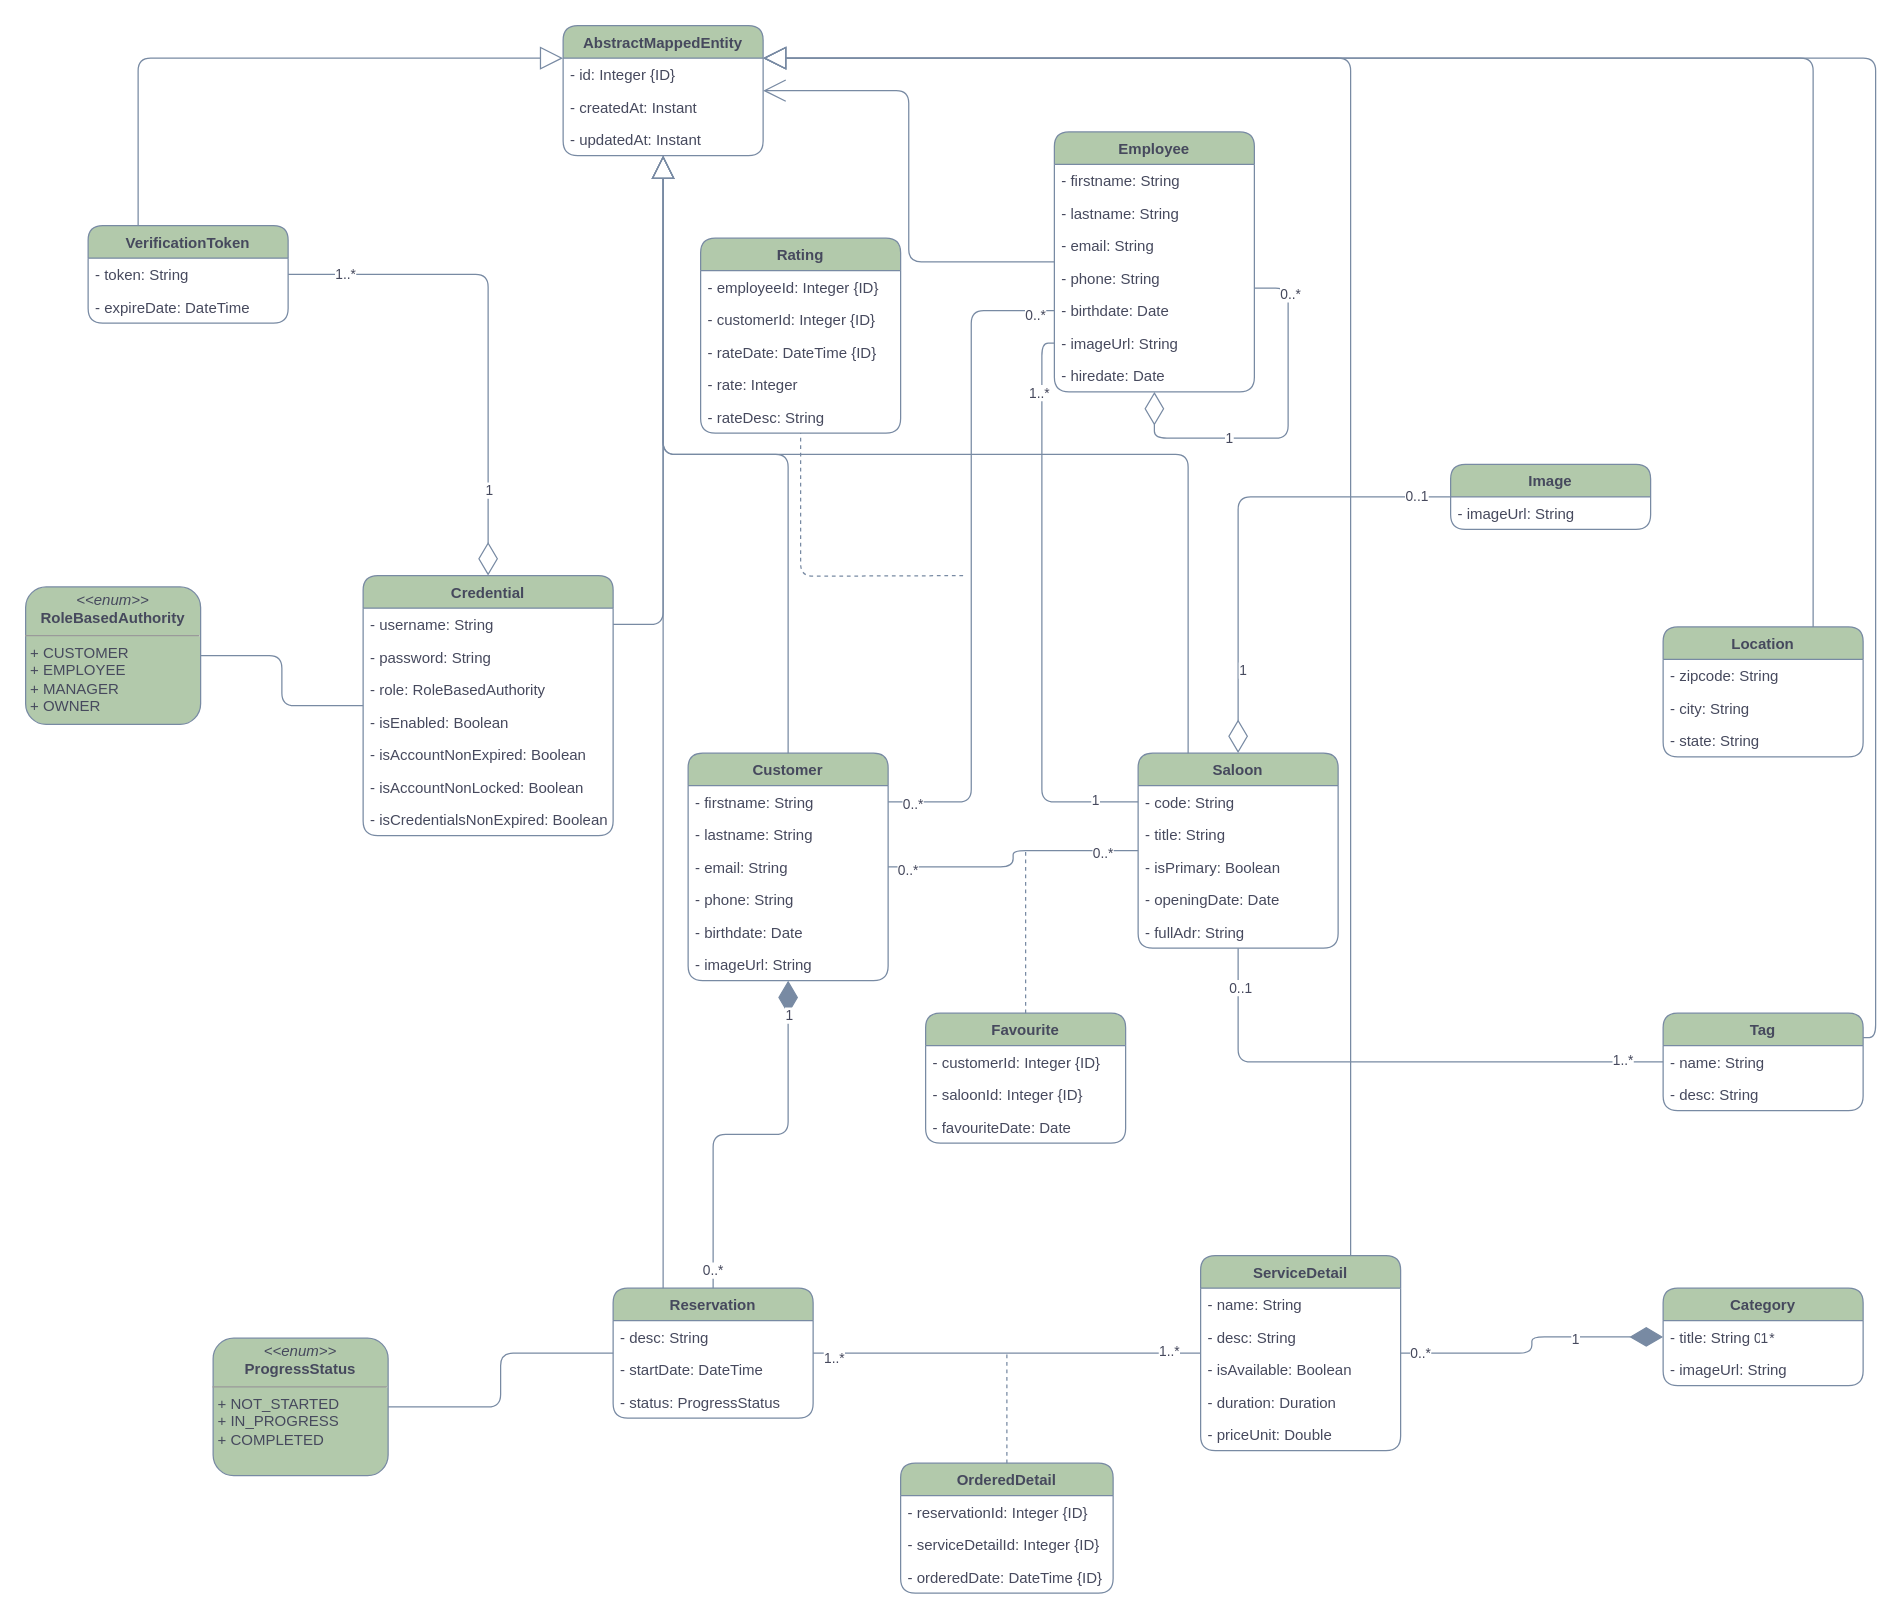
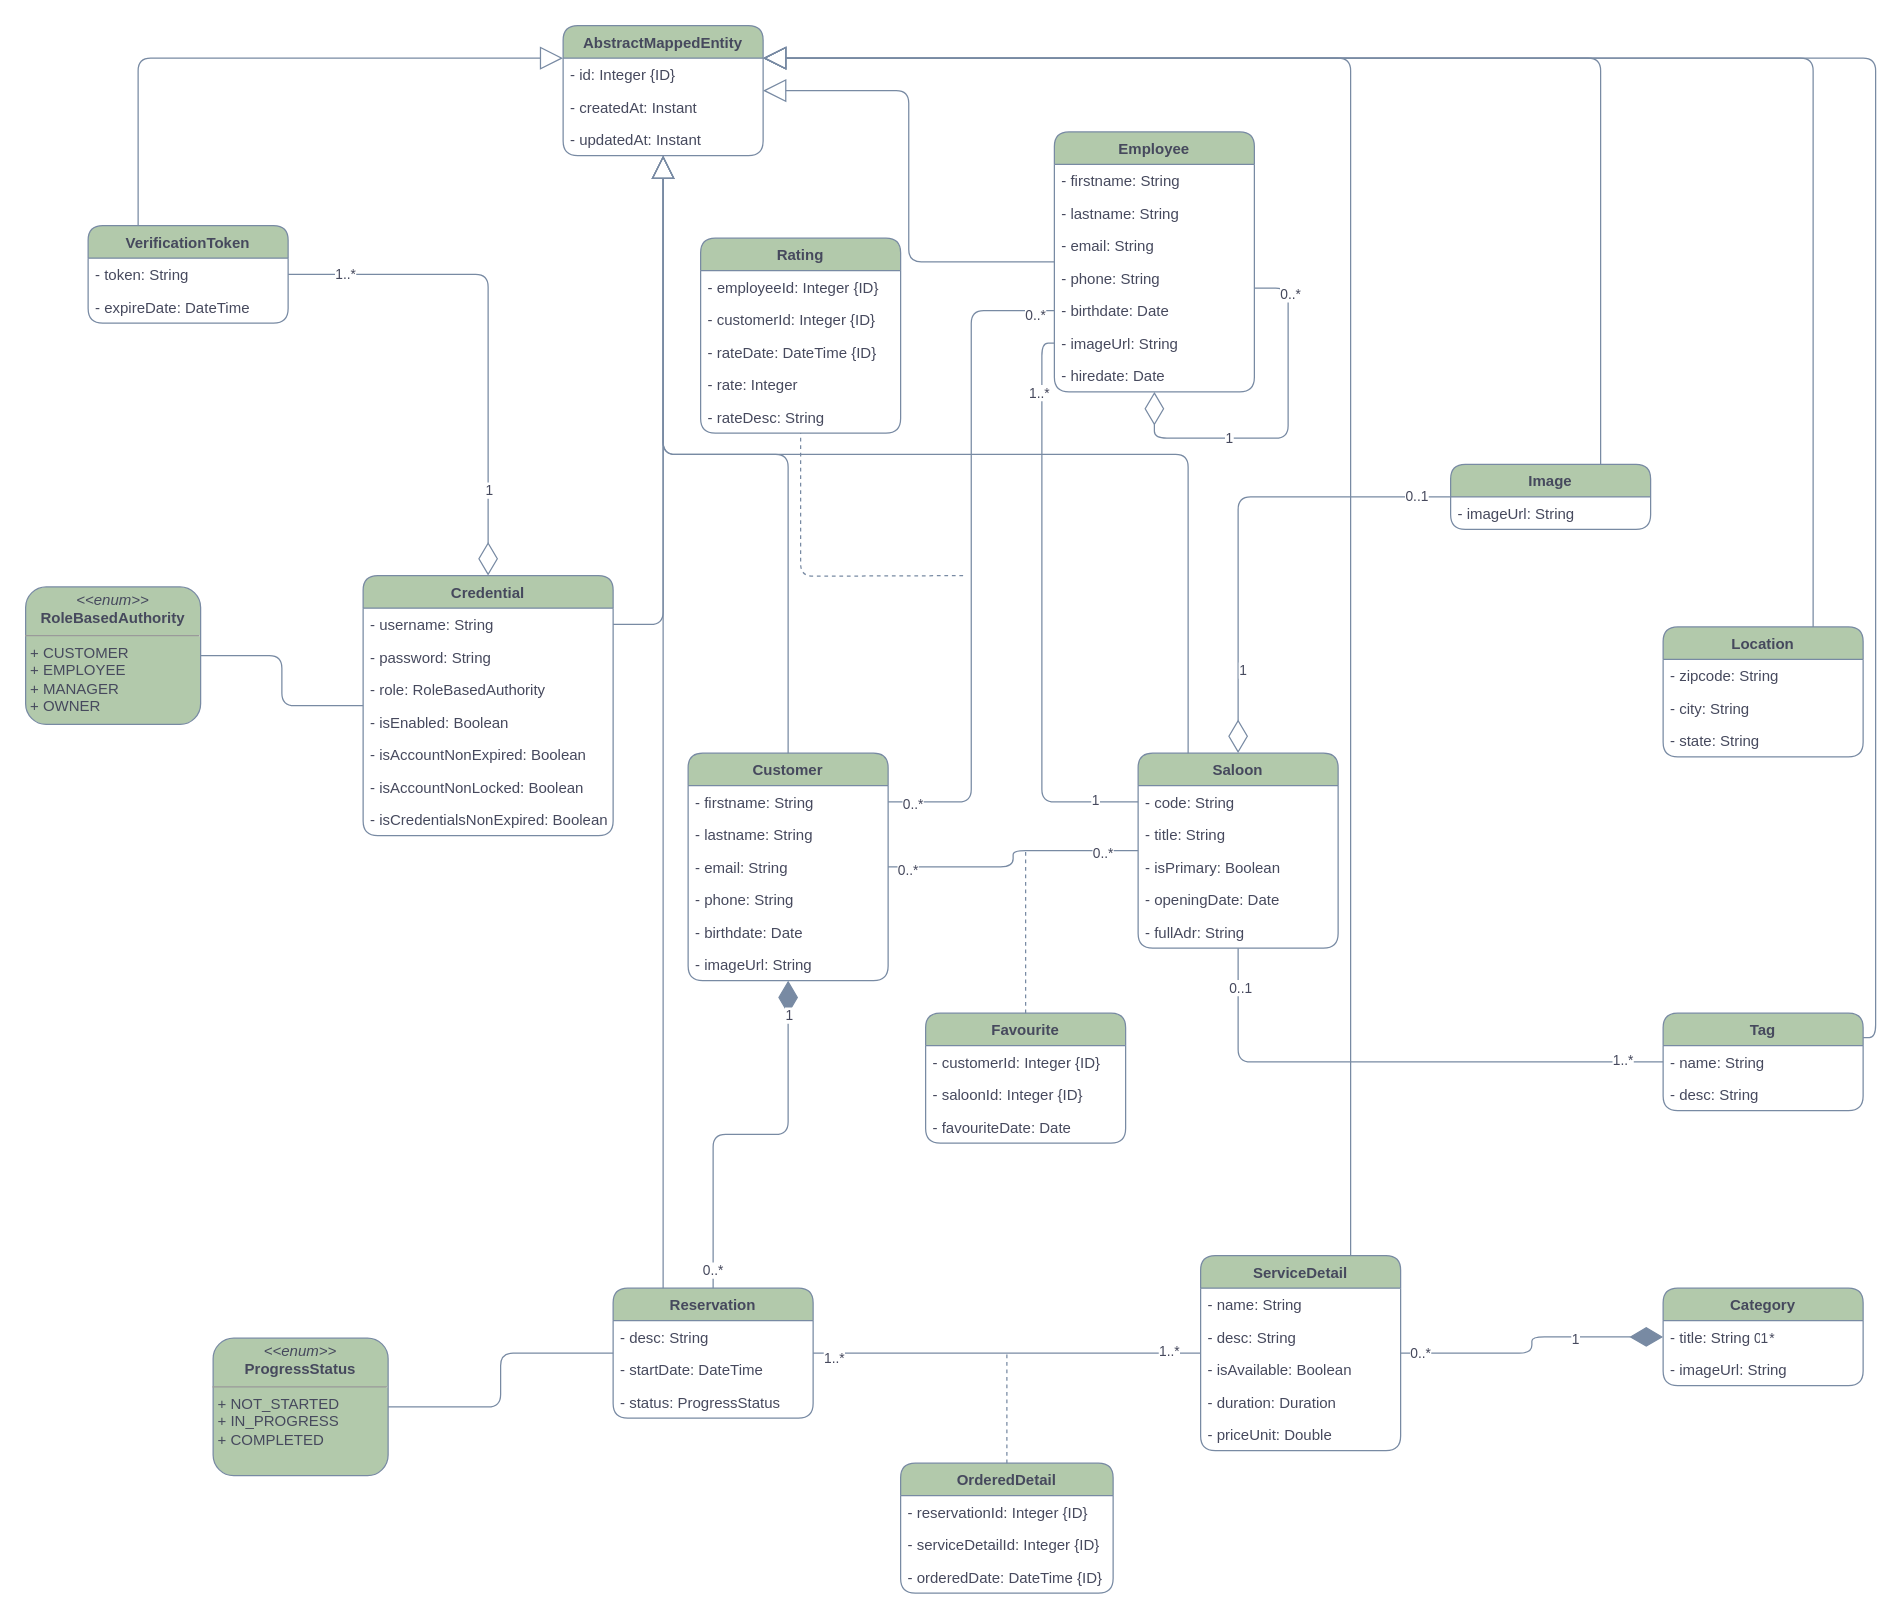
edge "Employee" -> "AbstractMappedEntity": arrowhead open -> block
edge "Image" -> "AbstractMappedEntity": added
